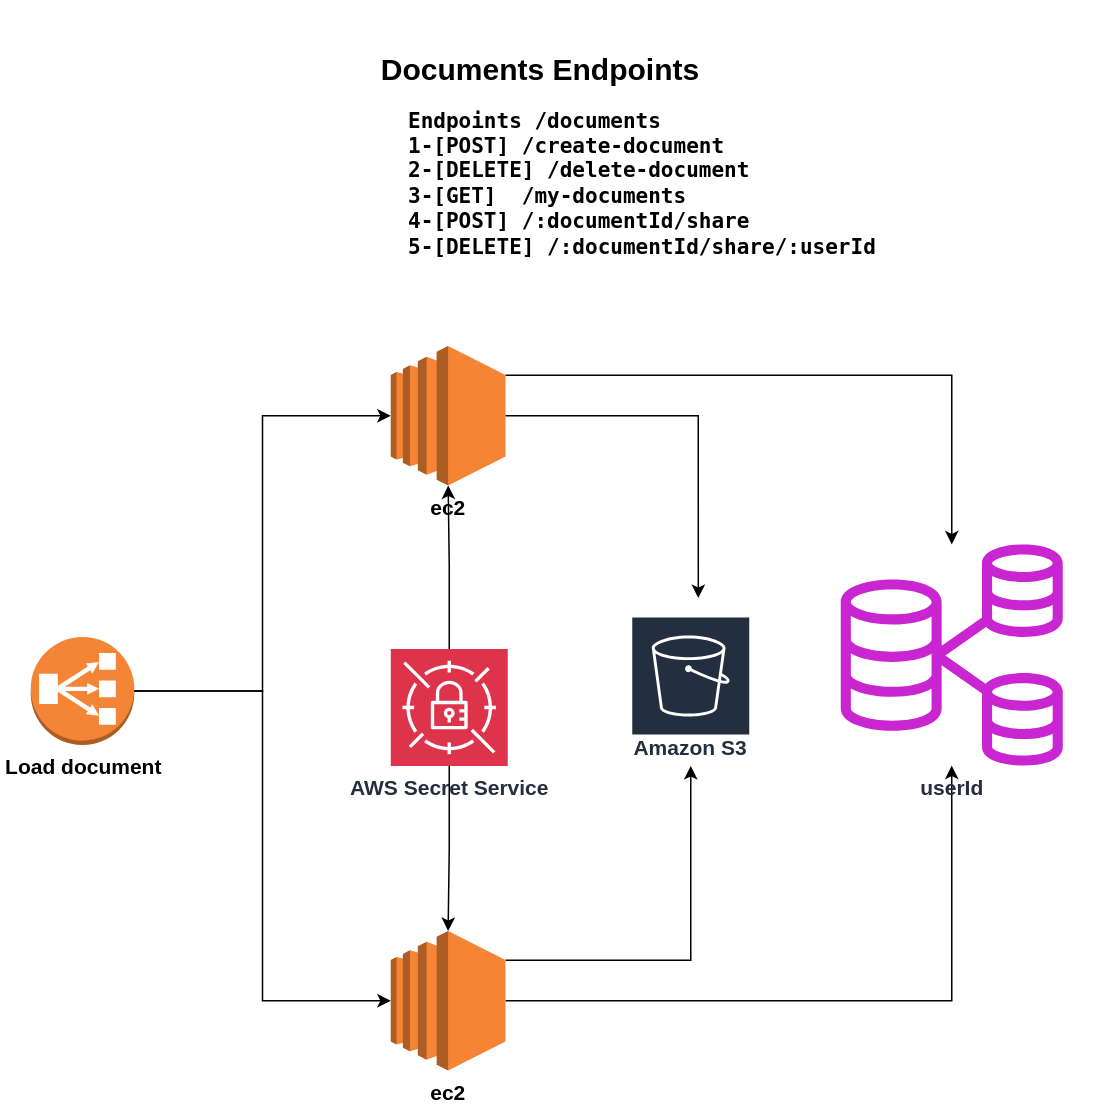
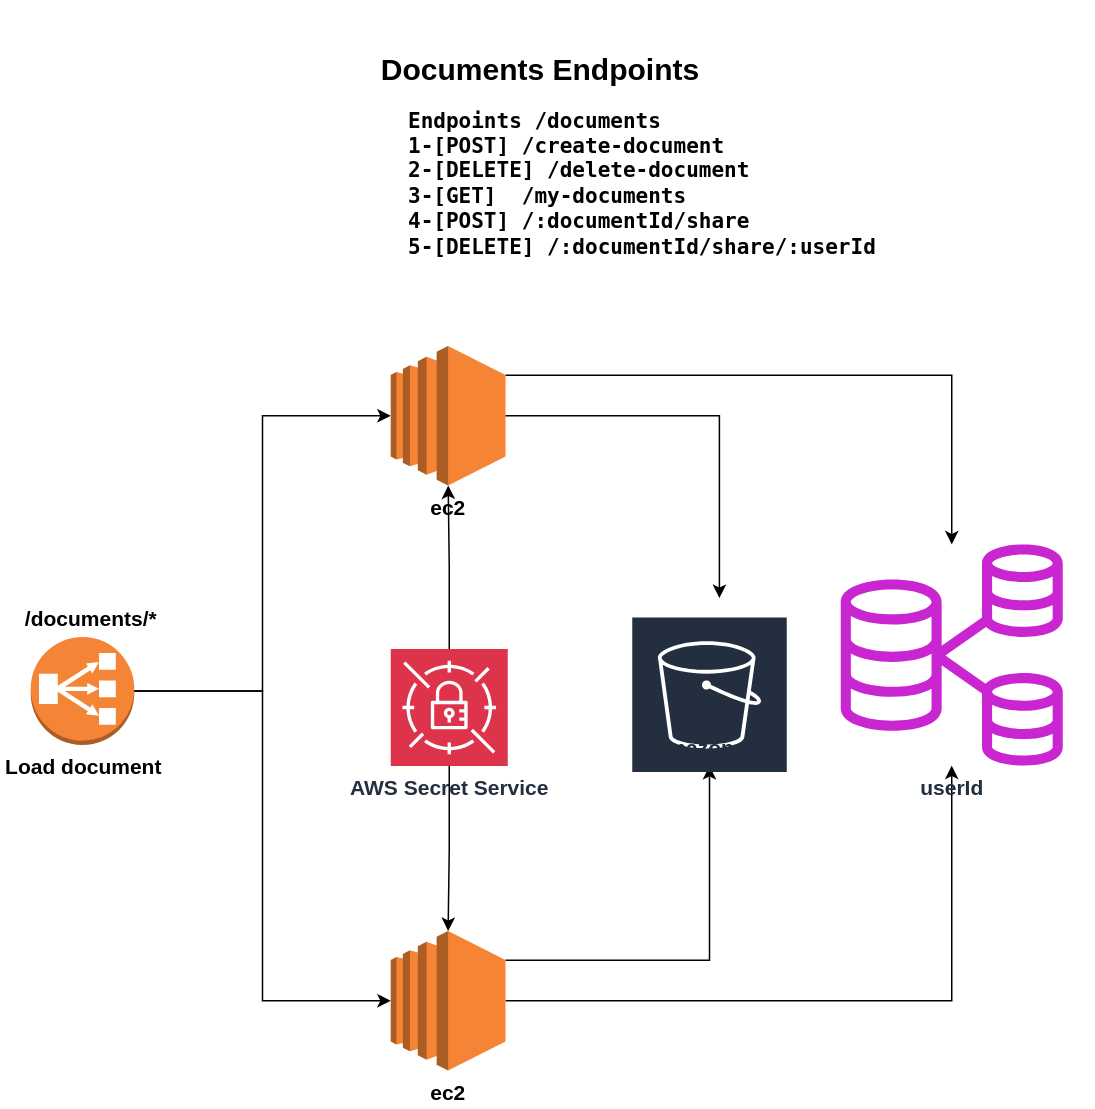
node "/documents/*": added
node "Amazon S3": size 120x150 -> 158x150
